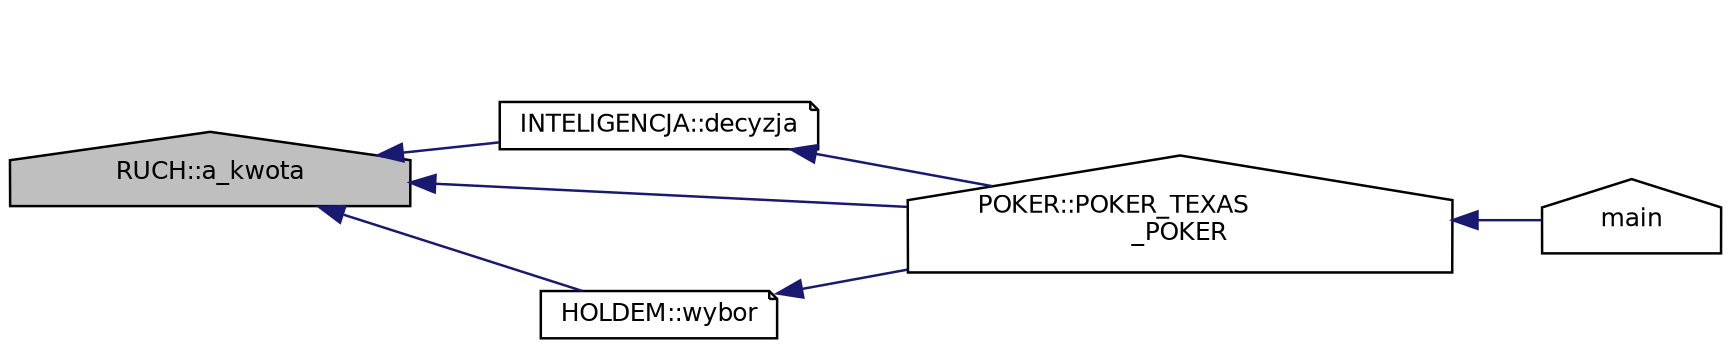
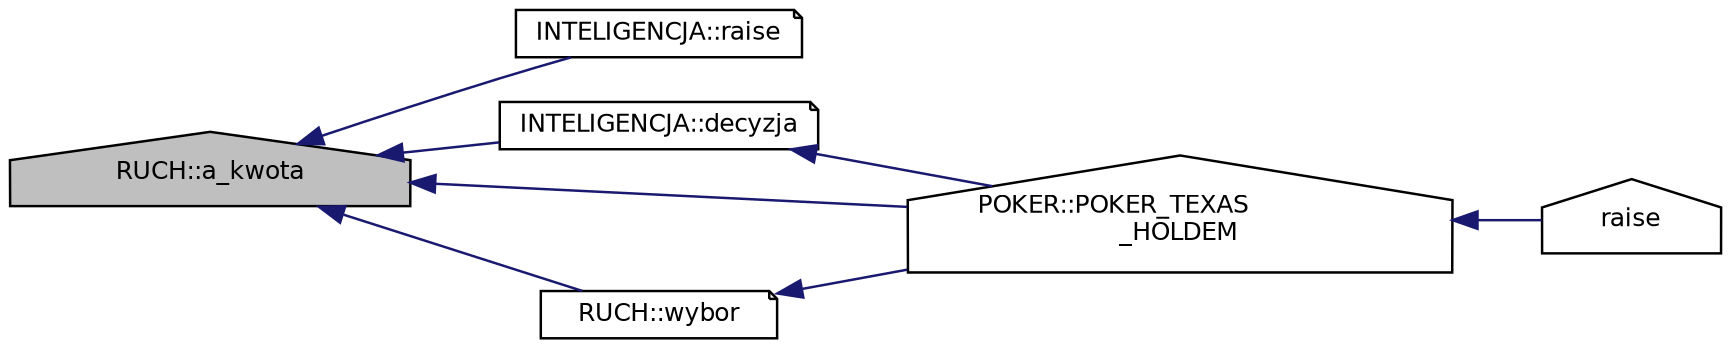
node "INTELIGENCJA::raise": added
node "POKER::POKER_TEXAS _POKER": label "POKER::POKER_TEXAS _POKER" -> "POKER::POKER_TEXAS _HOLDEM"
node "main": label "main" -> "raise"
node "HOLDEM::wybor": label "HOLDEM::wybor" -> "RUCH::wybor"
